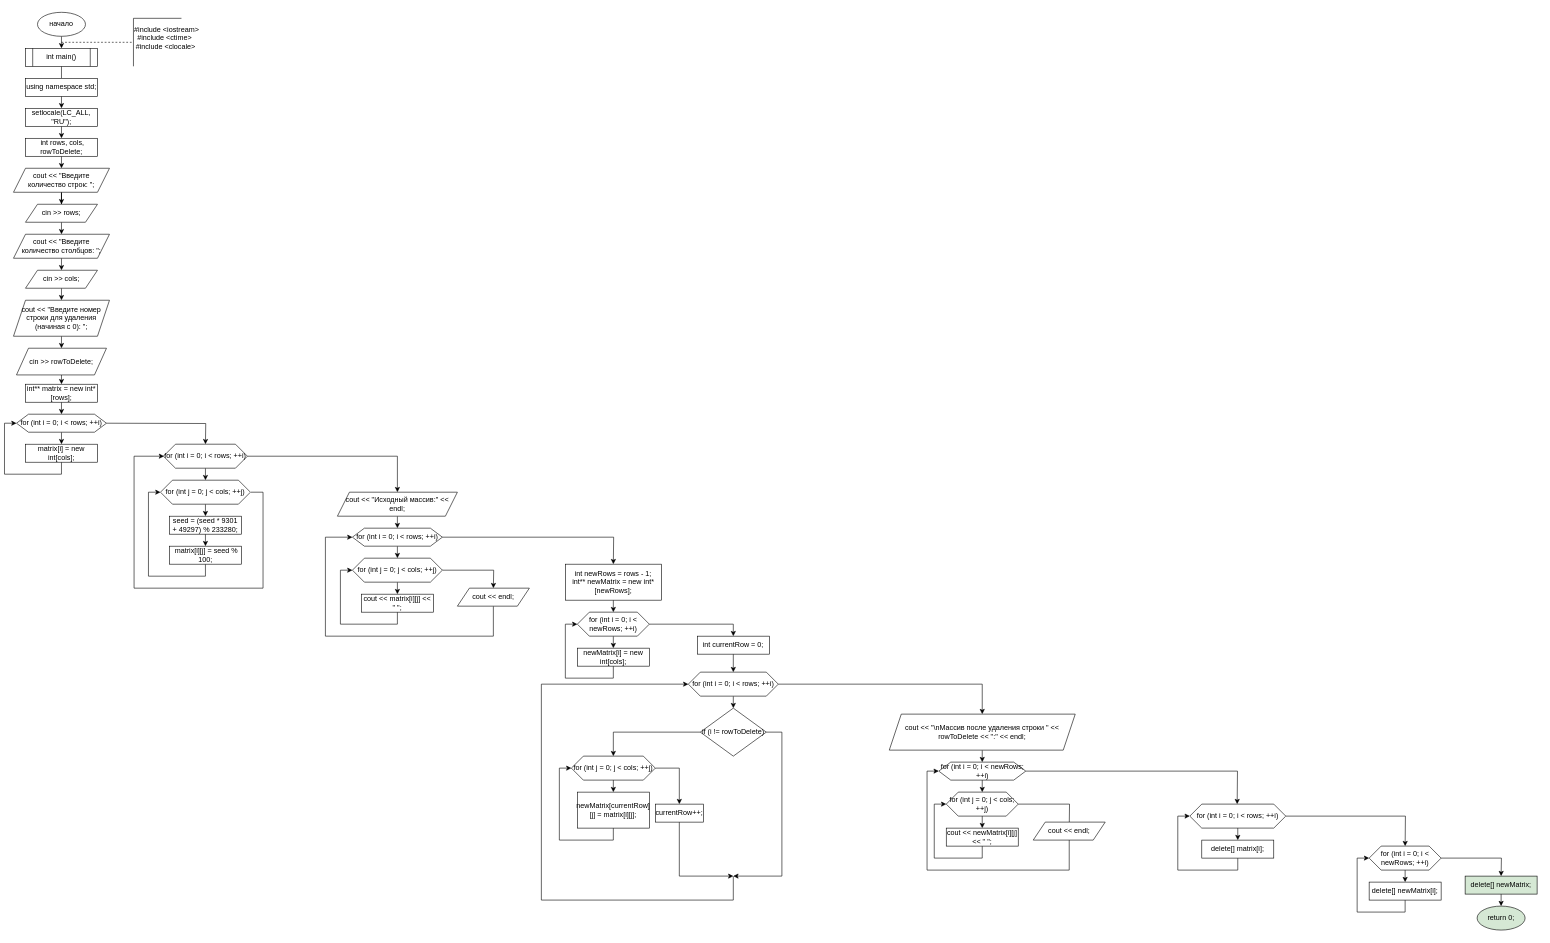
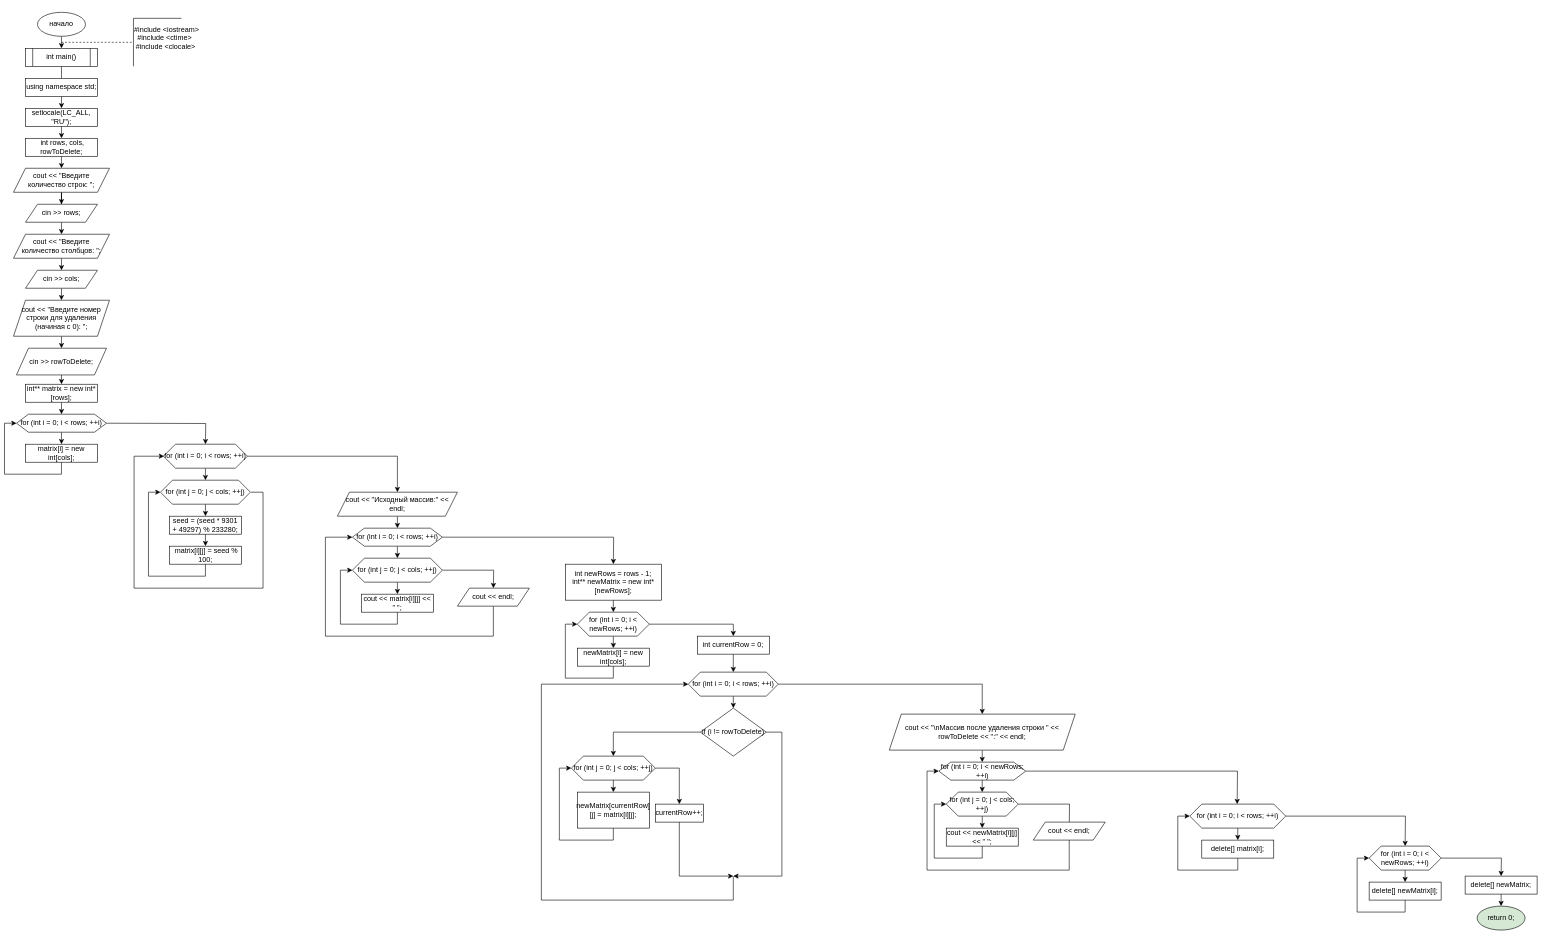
node "delete[] newMatrix;": fillcolor #d5e8d4 -> #ffffff
